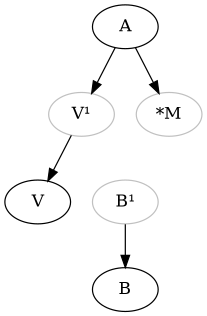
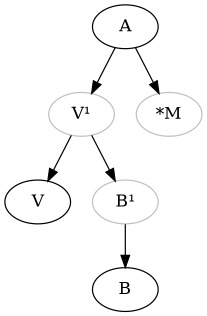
edge "V¹" -> "B¹": added
